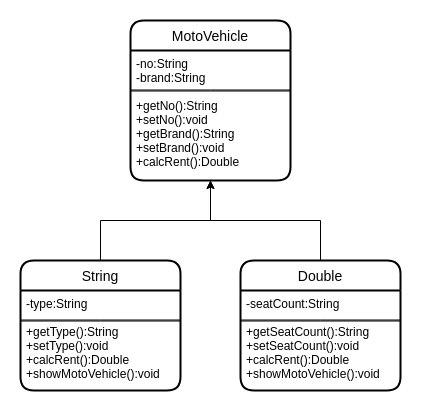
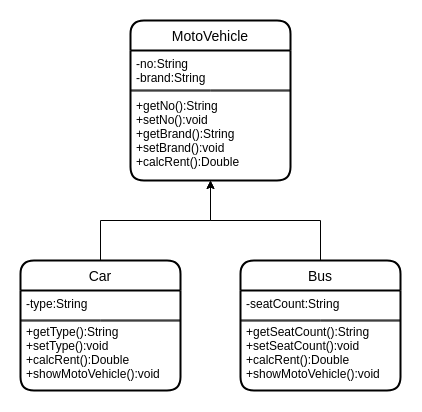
node "String": label "String" -> "Car"
node "Double": label "Double" -> "Bus"
